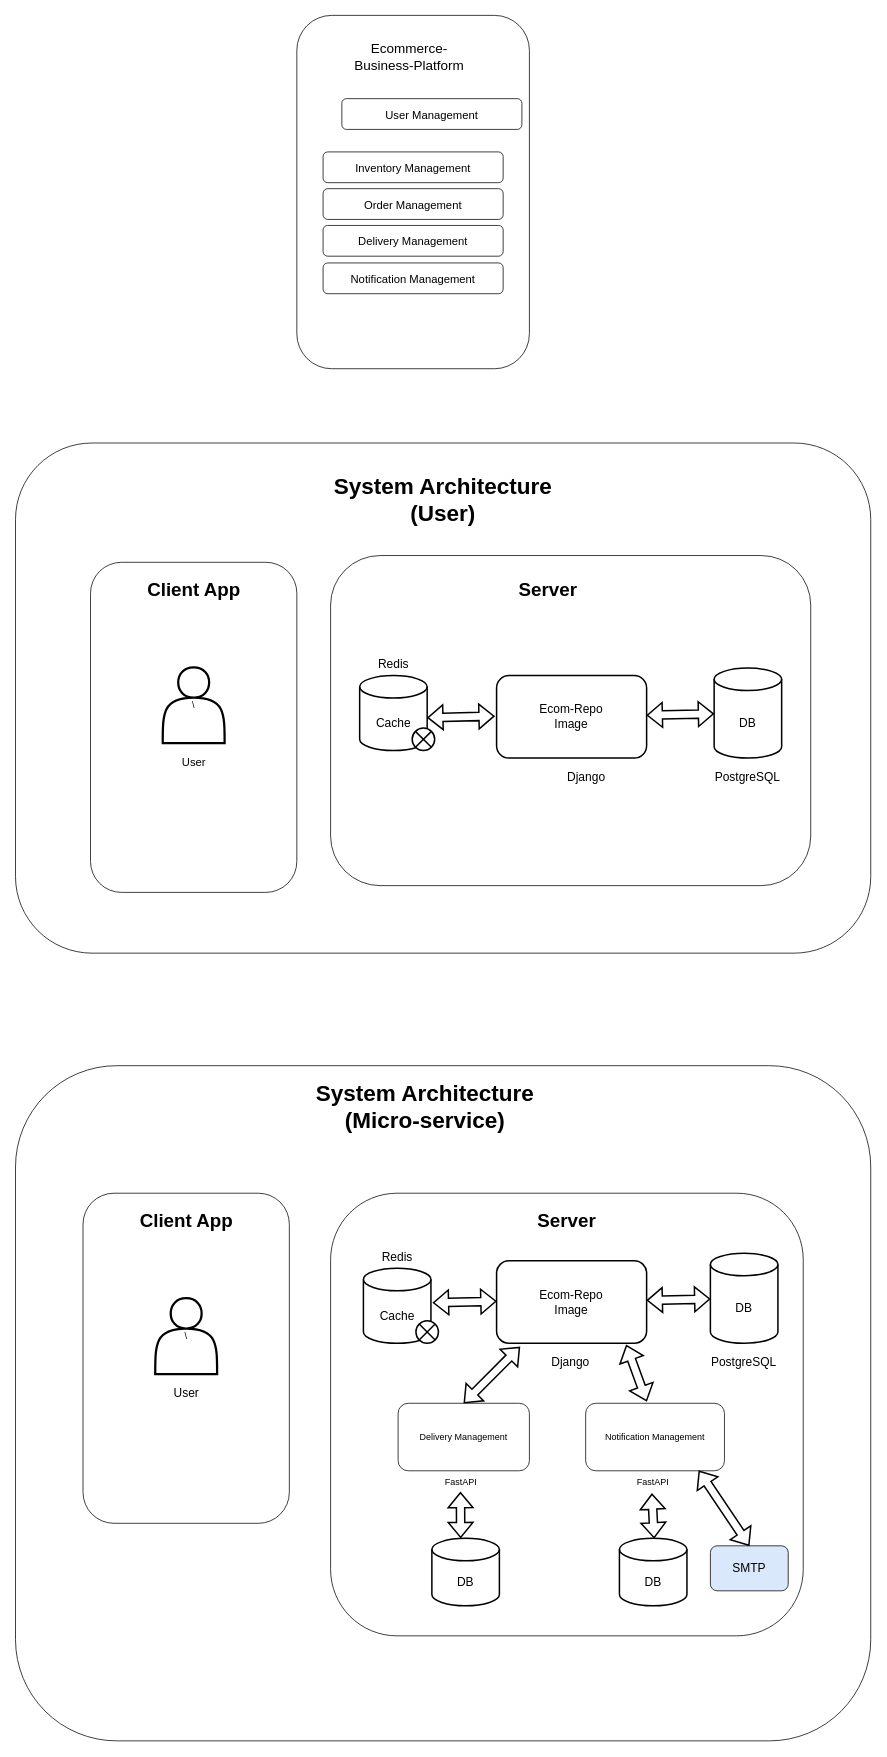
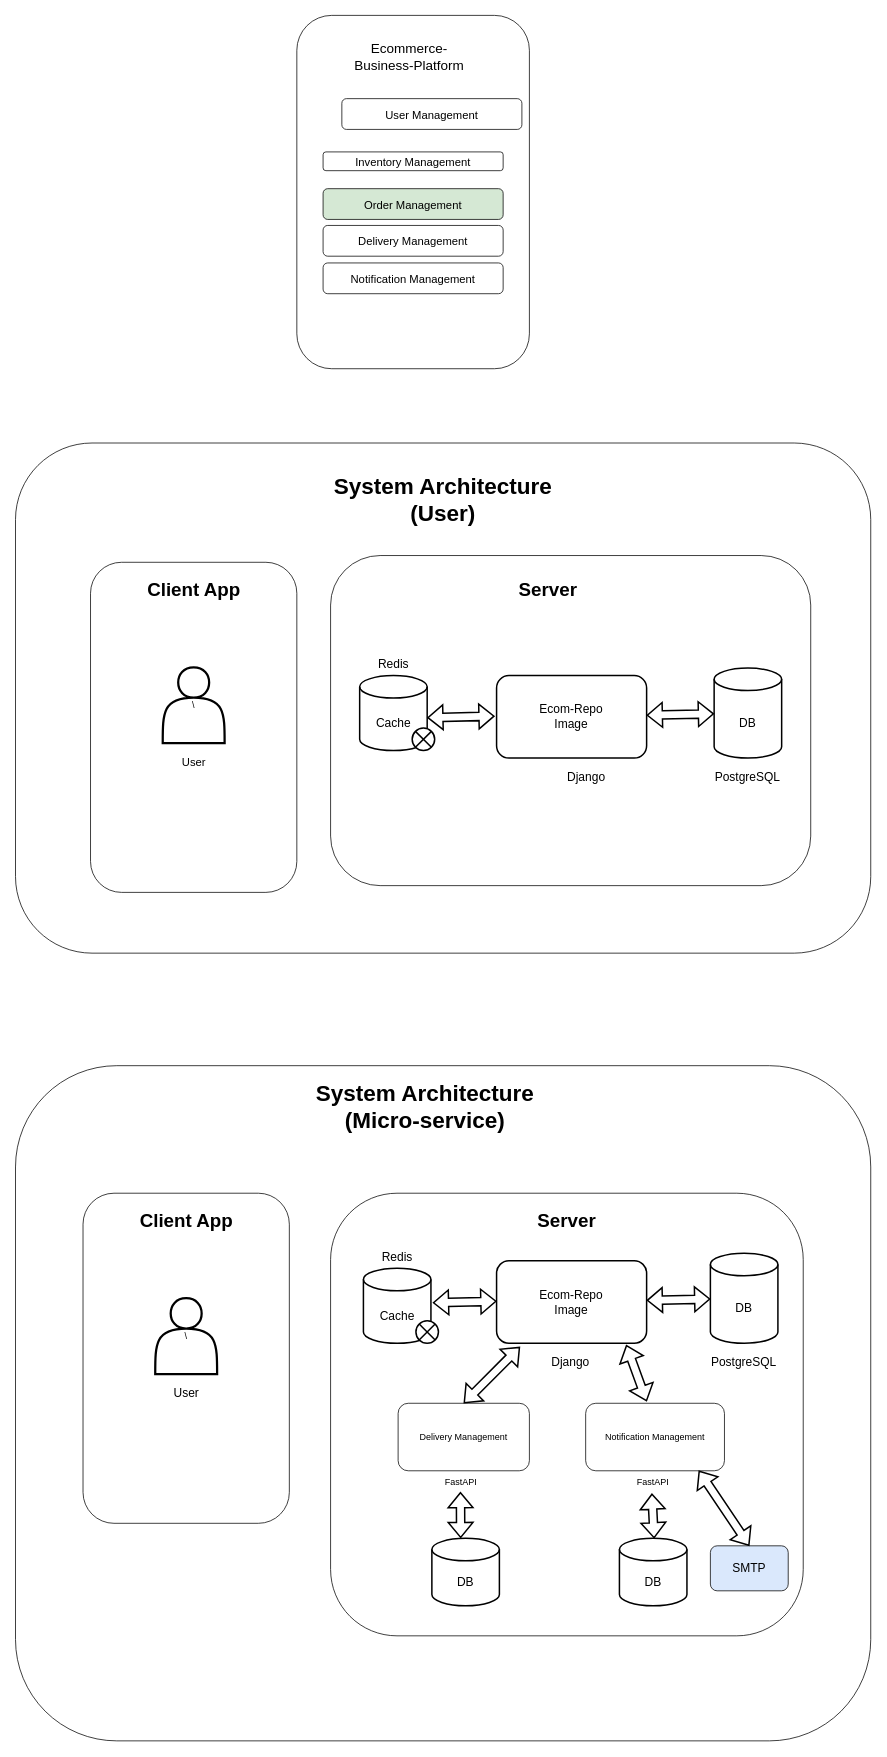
node "Inventory Management": size 180x31 -> 180x19
node "Order Management": fillcolor #ffffff -> #d5e8d4
